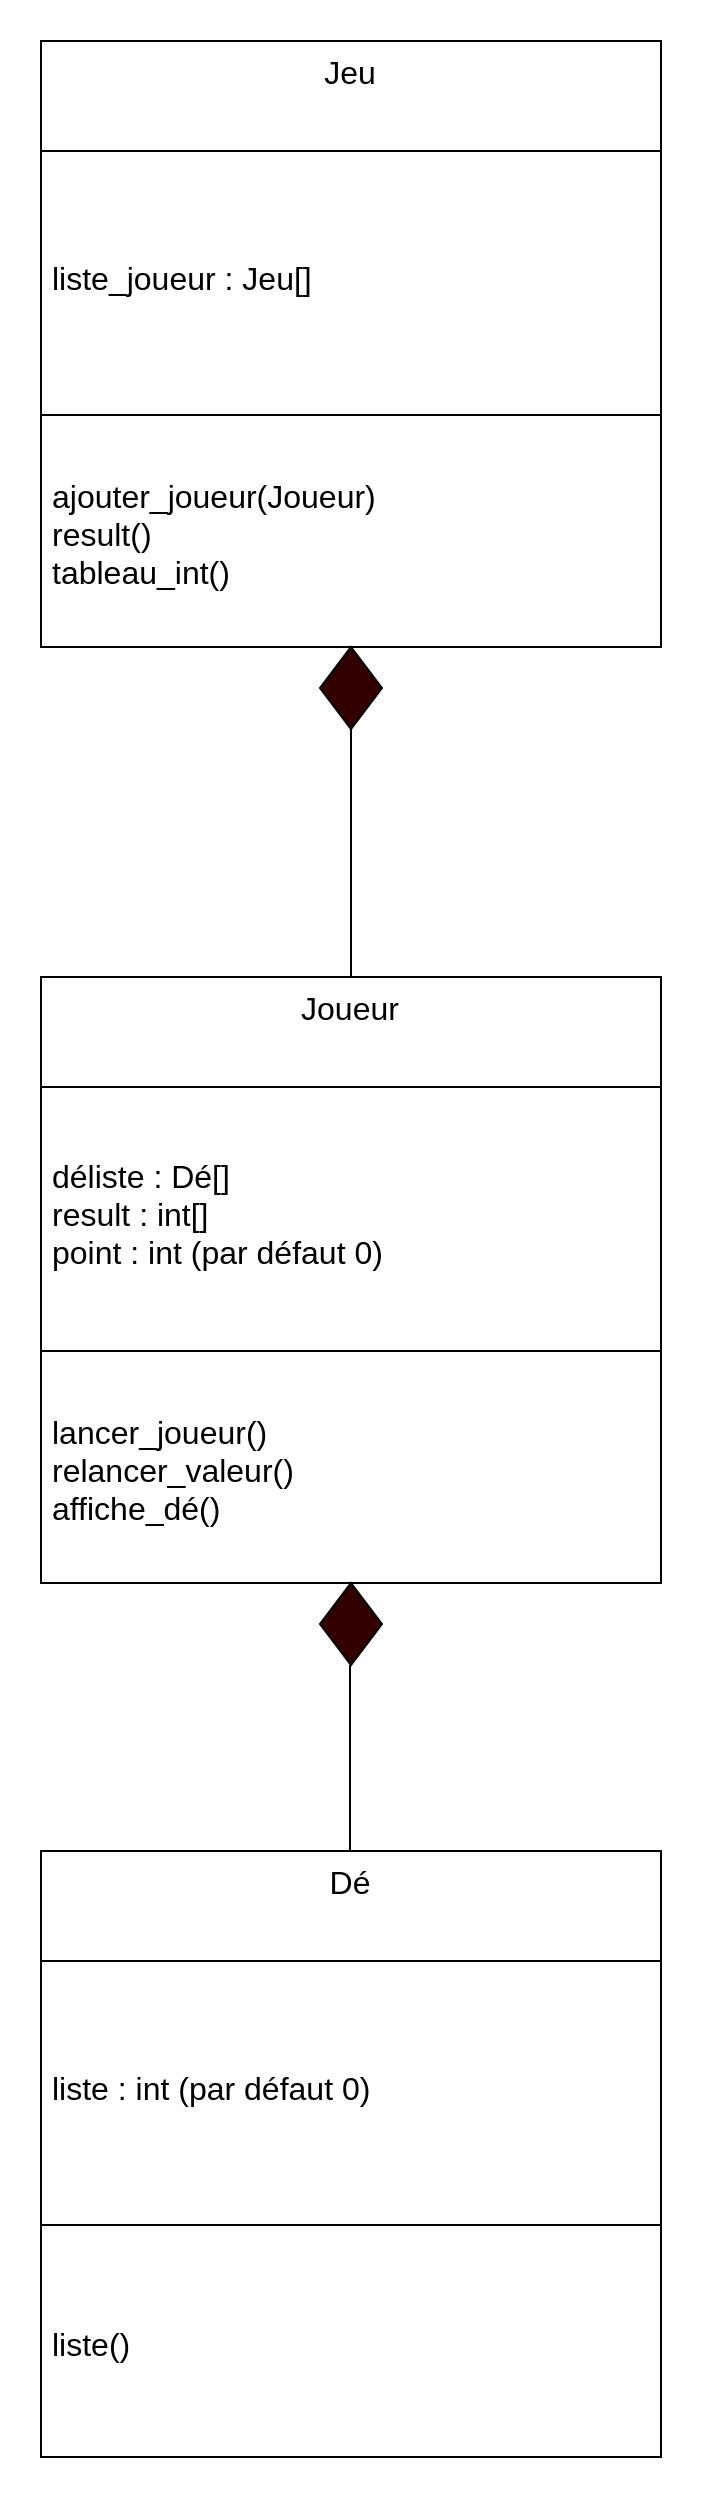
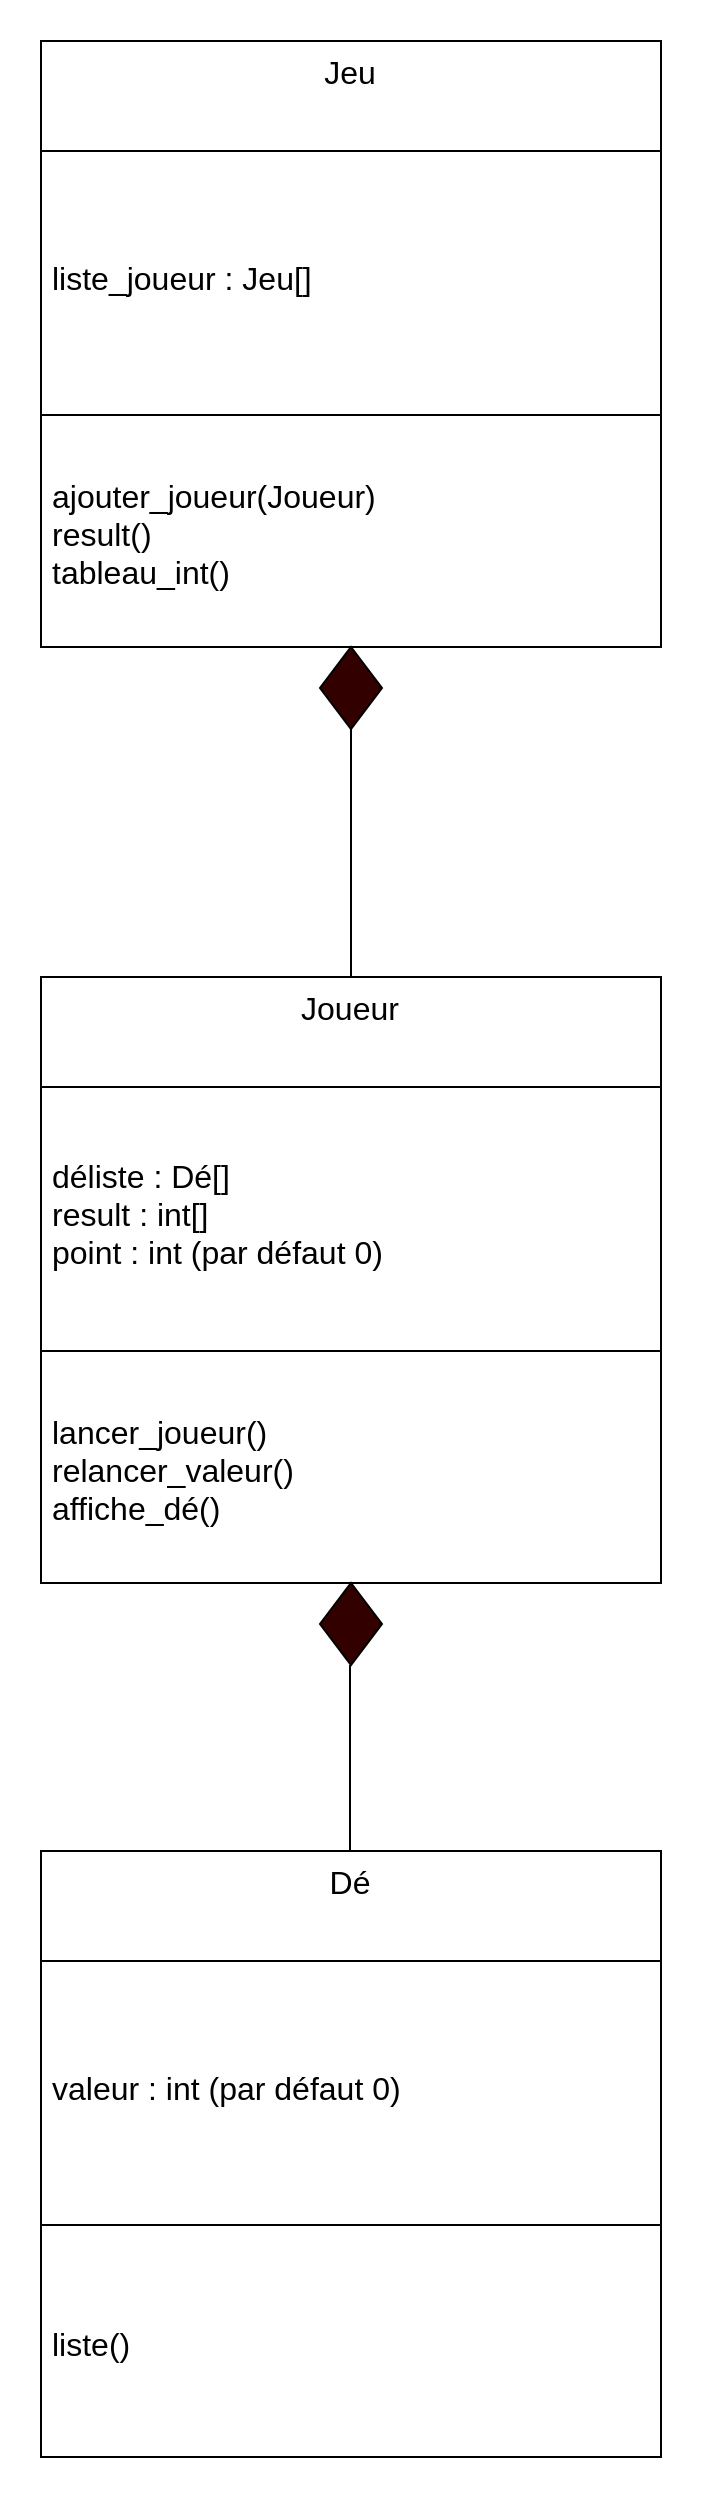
node "liste : int (par défaut 0)": label "liste : int (par défaut 0)" -> "valeur : int (par défaut 0)"
